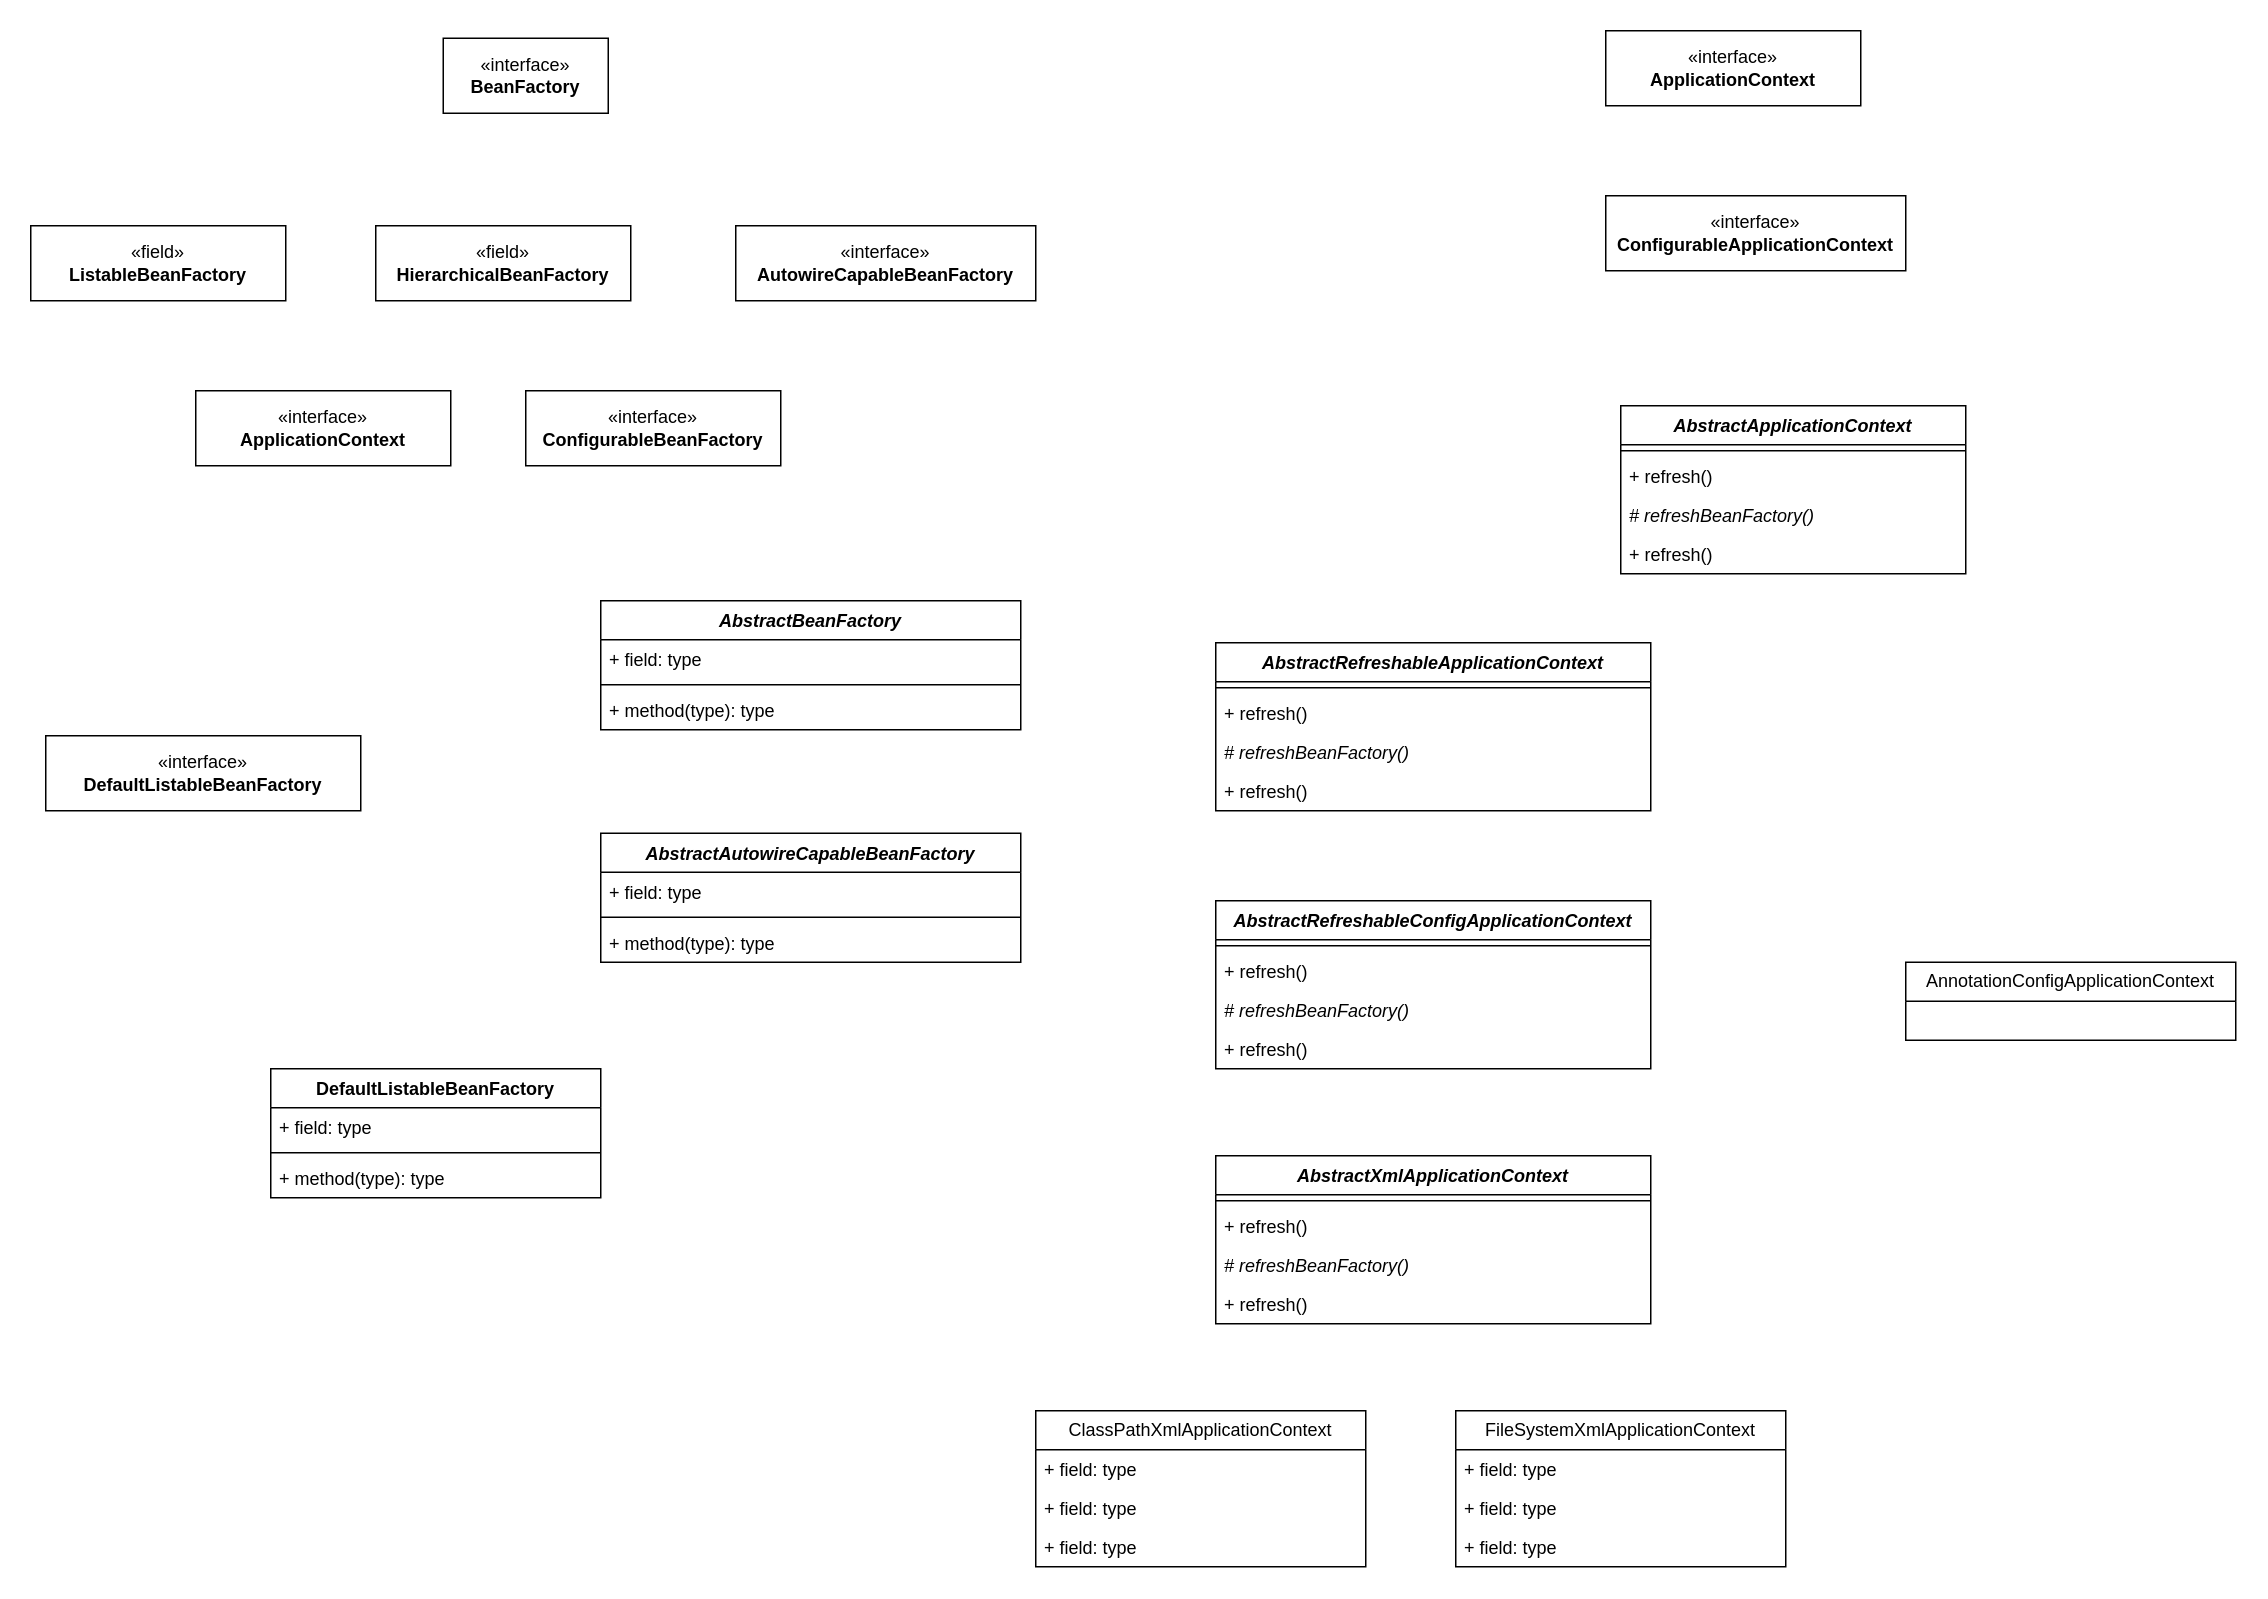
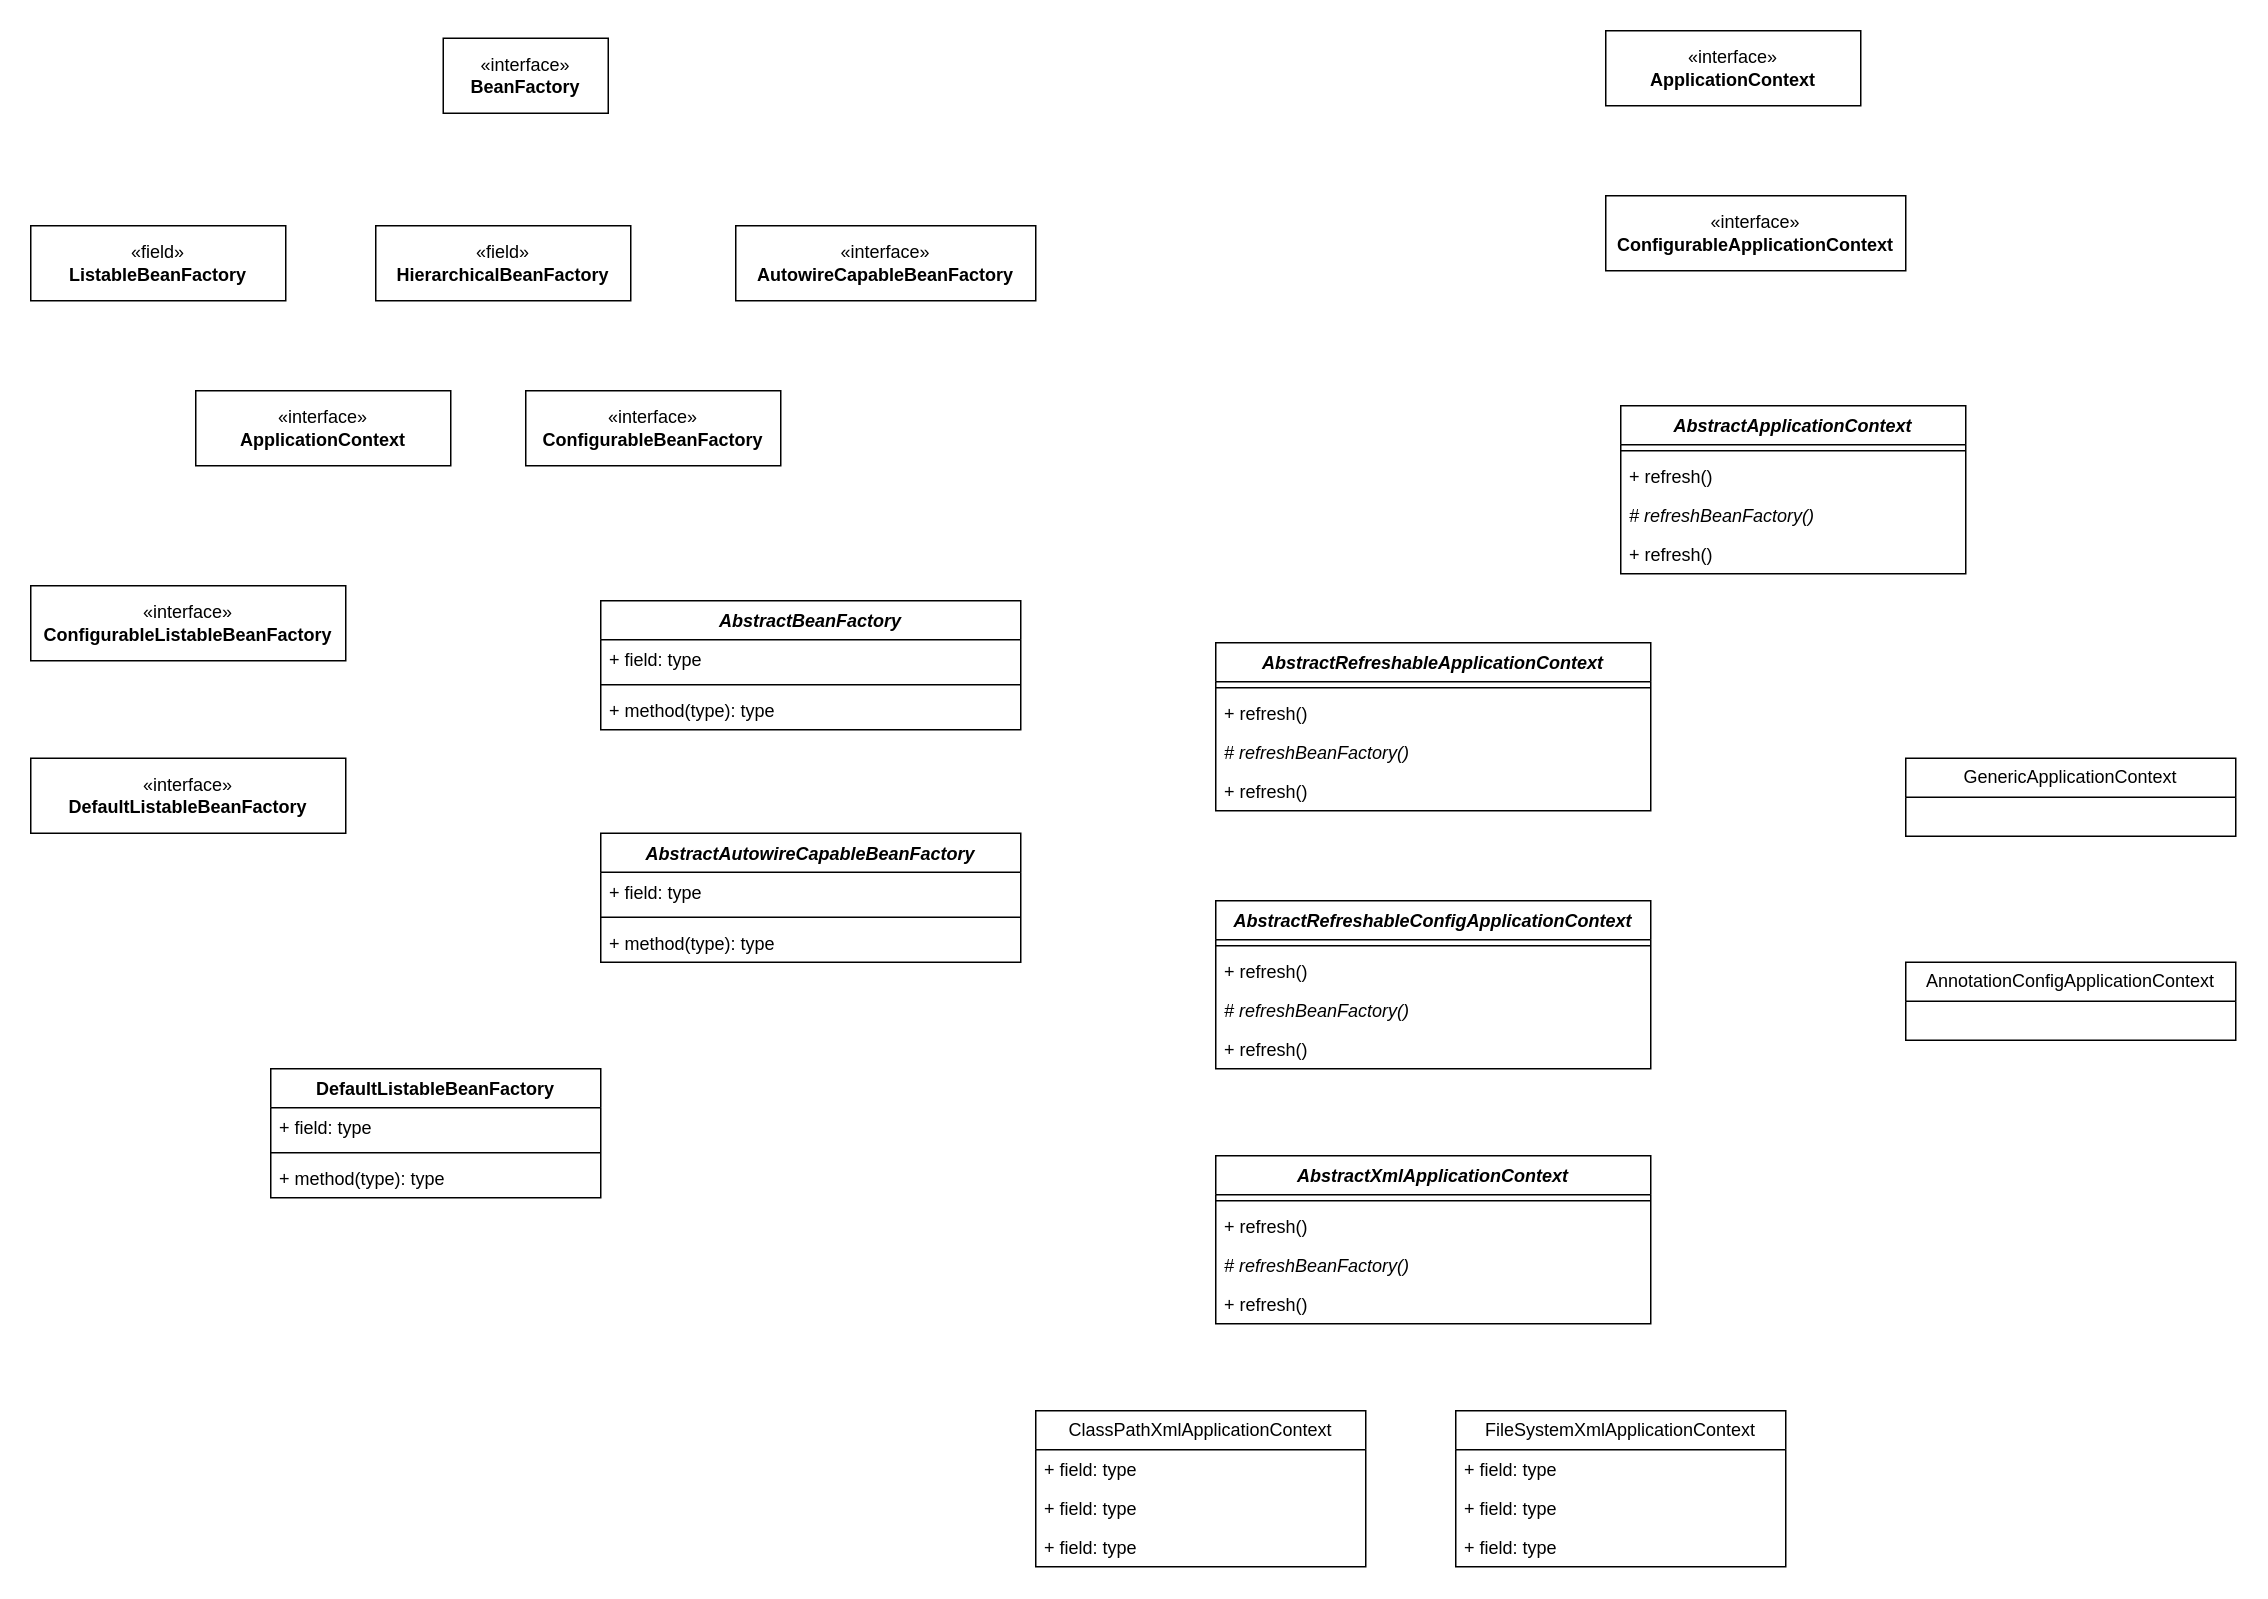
node "«interface» ConfigurableListableBeanFactory": added
node "«interface» DefaultListableBeanFactory": moved (203, 773) -> (188, 796)
node "GenericApplicationContext": added
